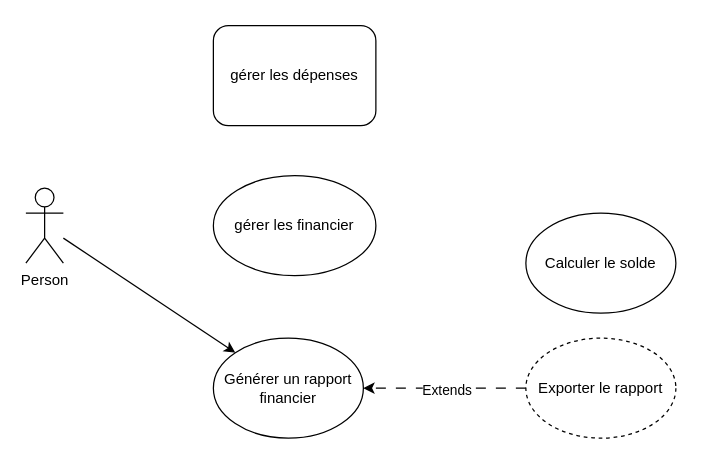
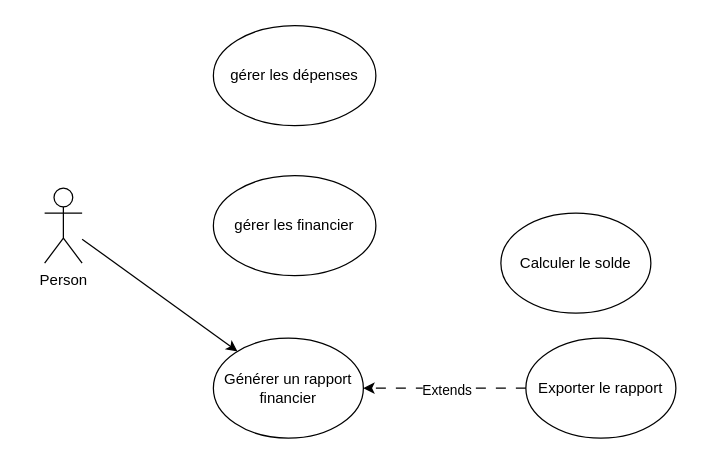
node "gérer les dépenses": shape rounded rectangle -> ellipse
node "Person": moved (44, 226) -> (63, 226)
node "Calculer le solde": moved (601, 263) -> (576, 263)
node "Exporter le rapport": style dashed -> solid
